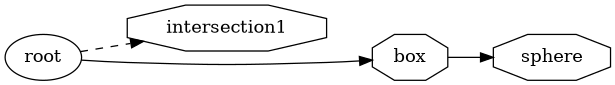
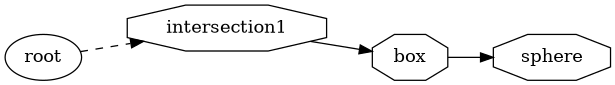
edge "root" -> "box": now "intersection1" -> "box"
